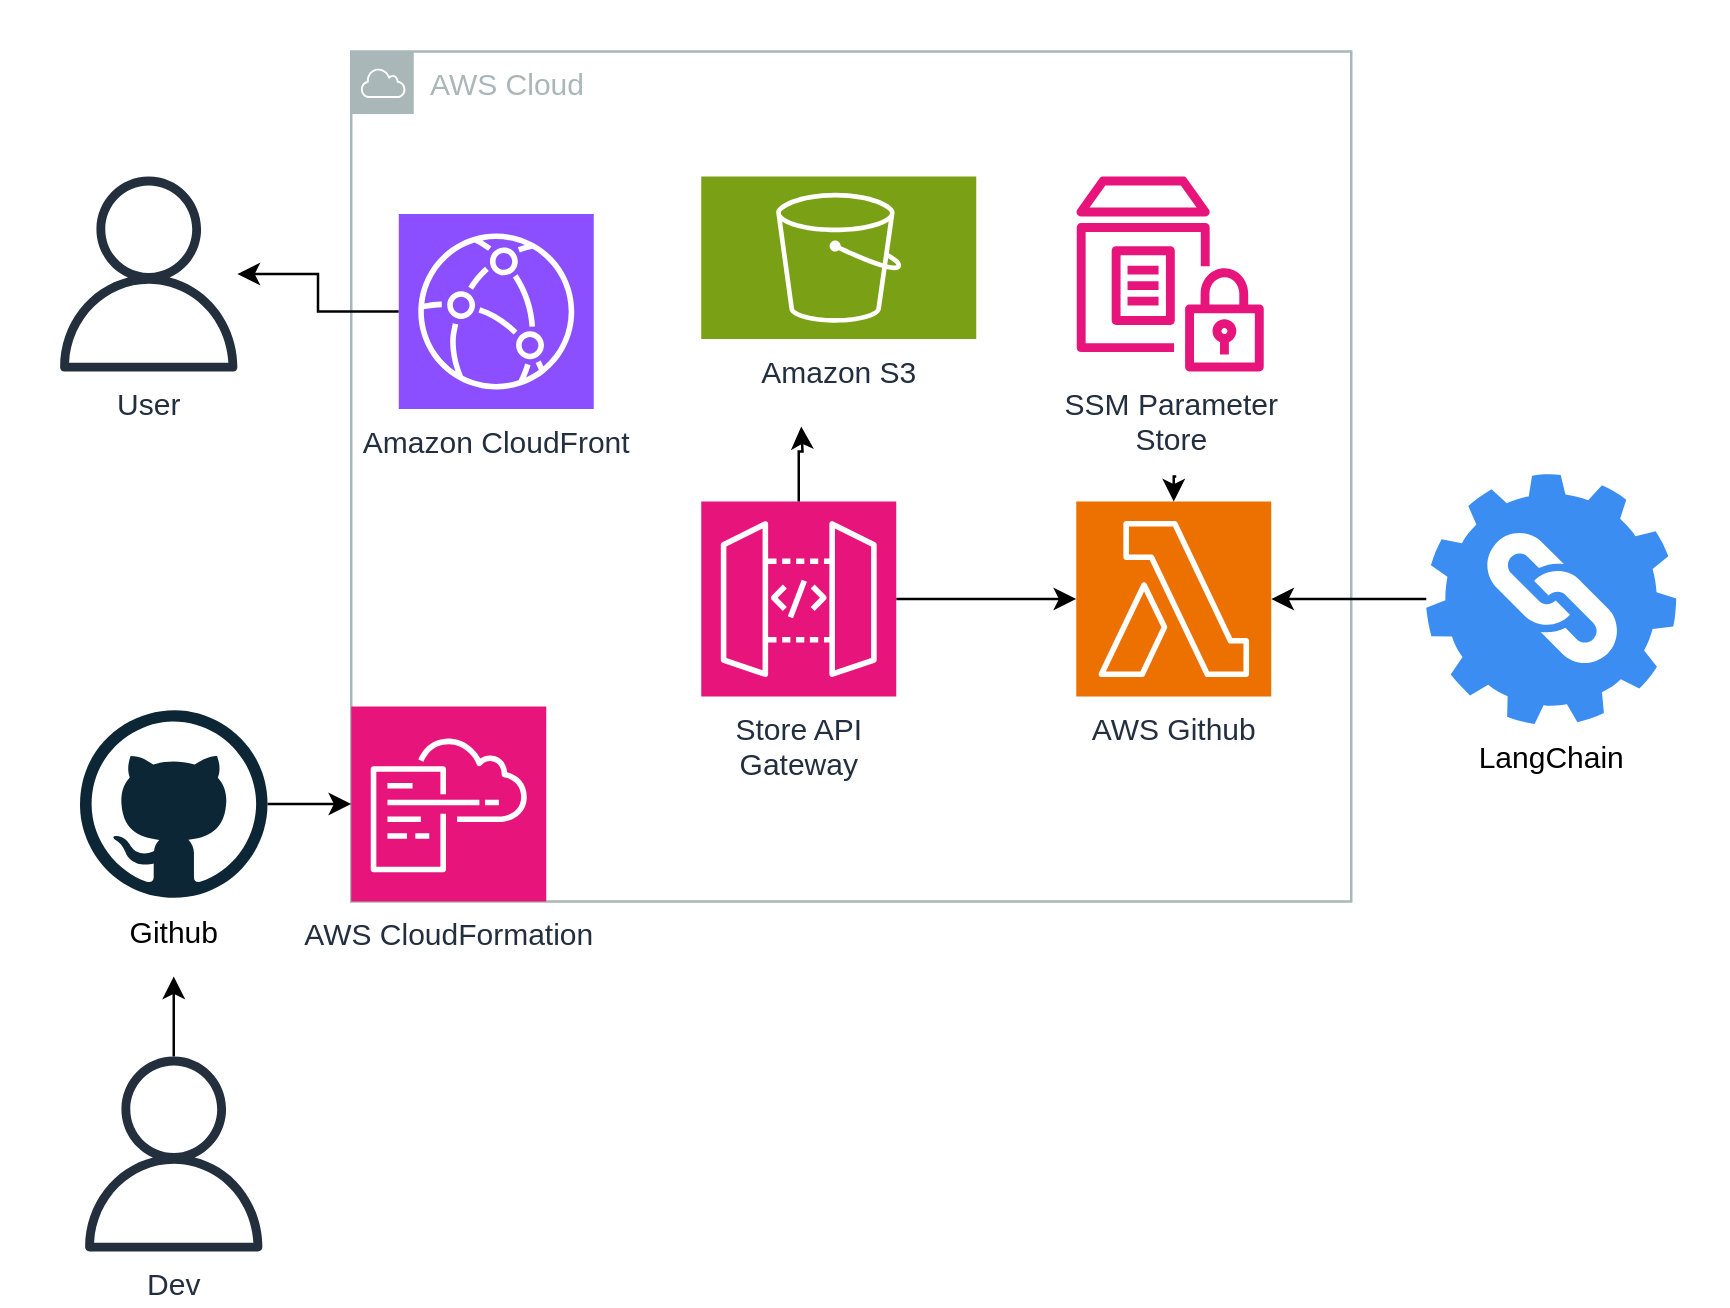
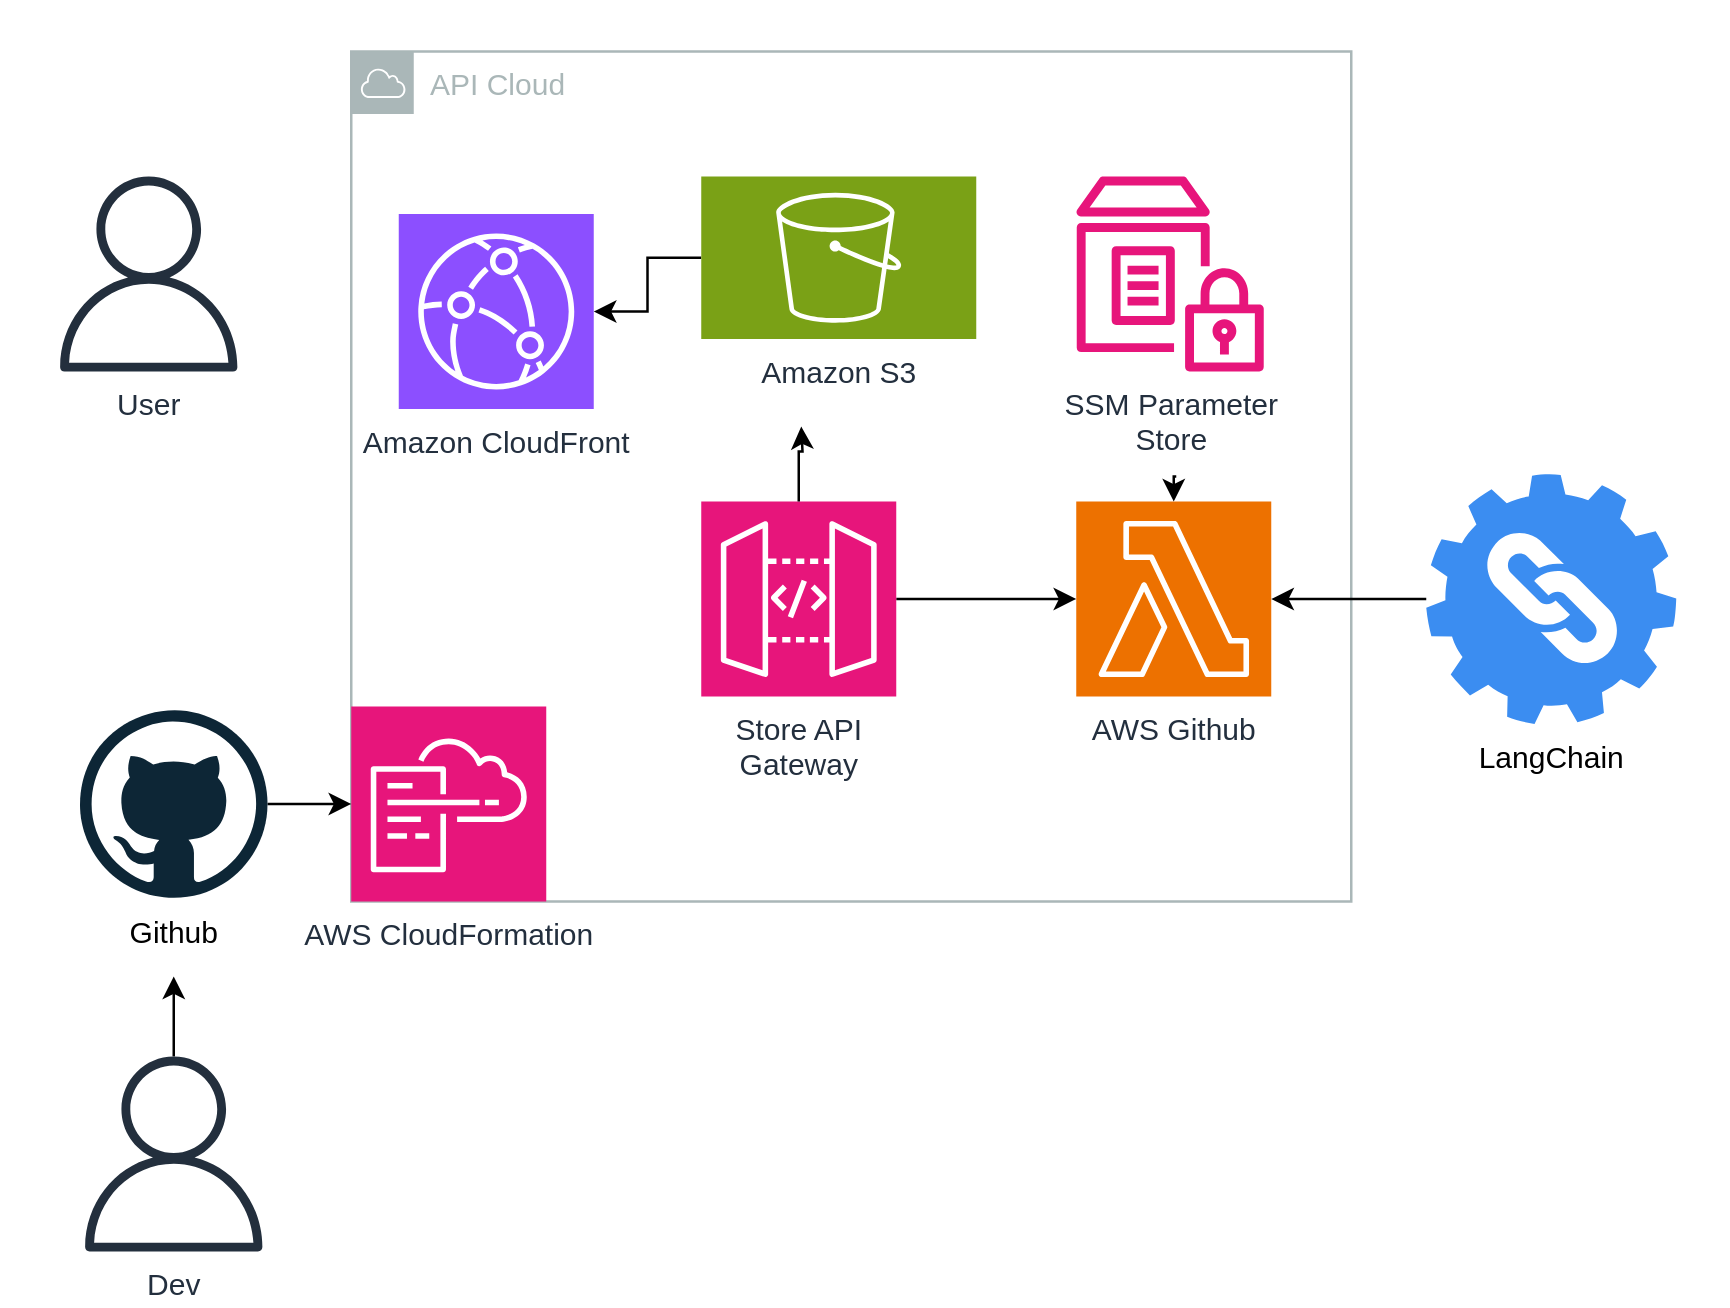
node "AWS Cloud": label "AWS Cloud" -> "API Cloud"
edge "Amazon S3" -> "Amazon CloudFront": added
edge "Amazon CloudFront" -> "User": removed
